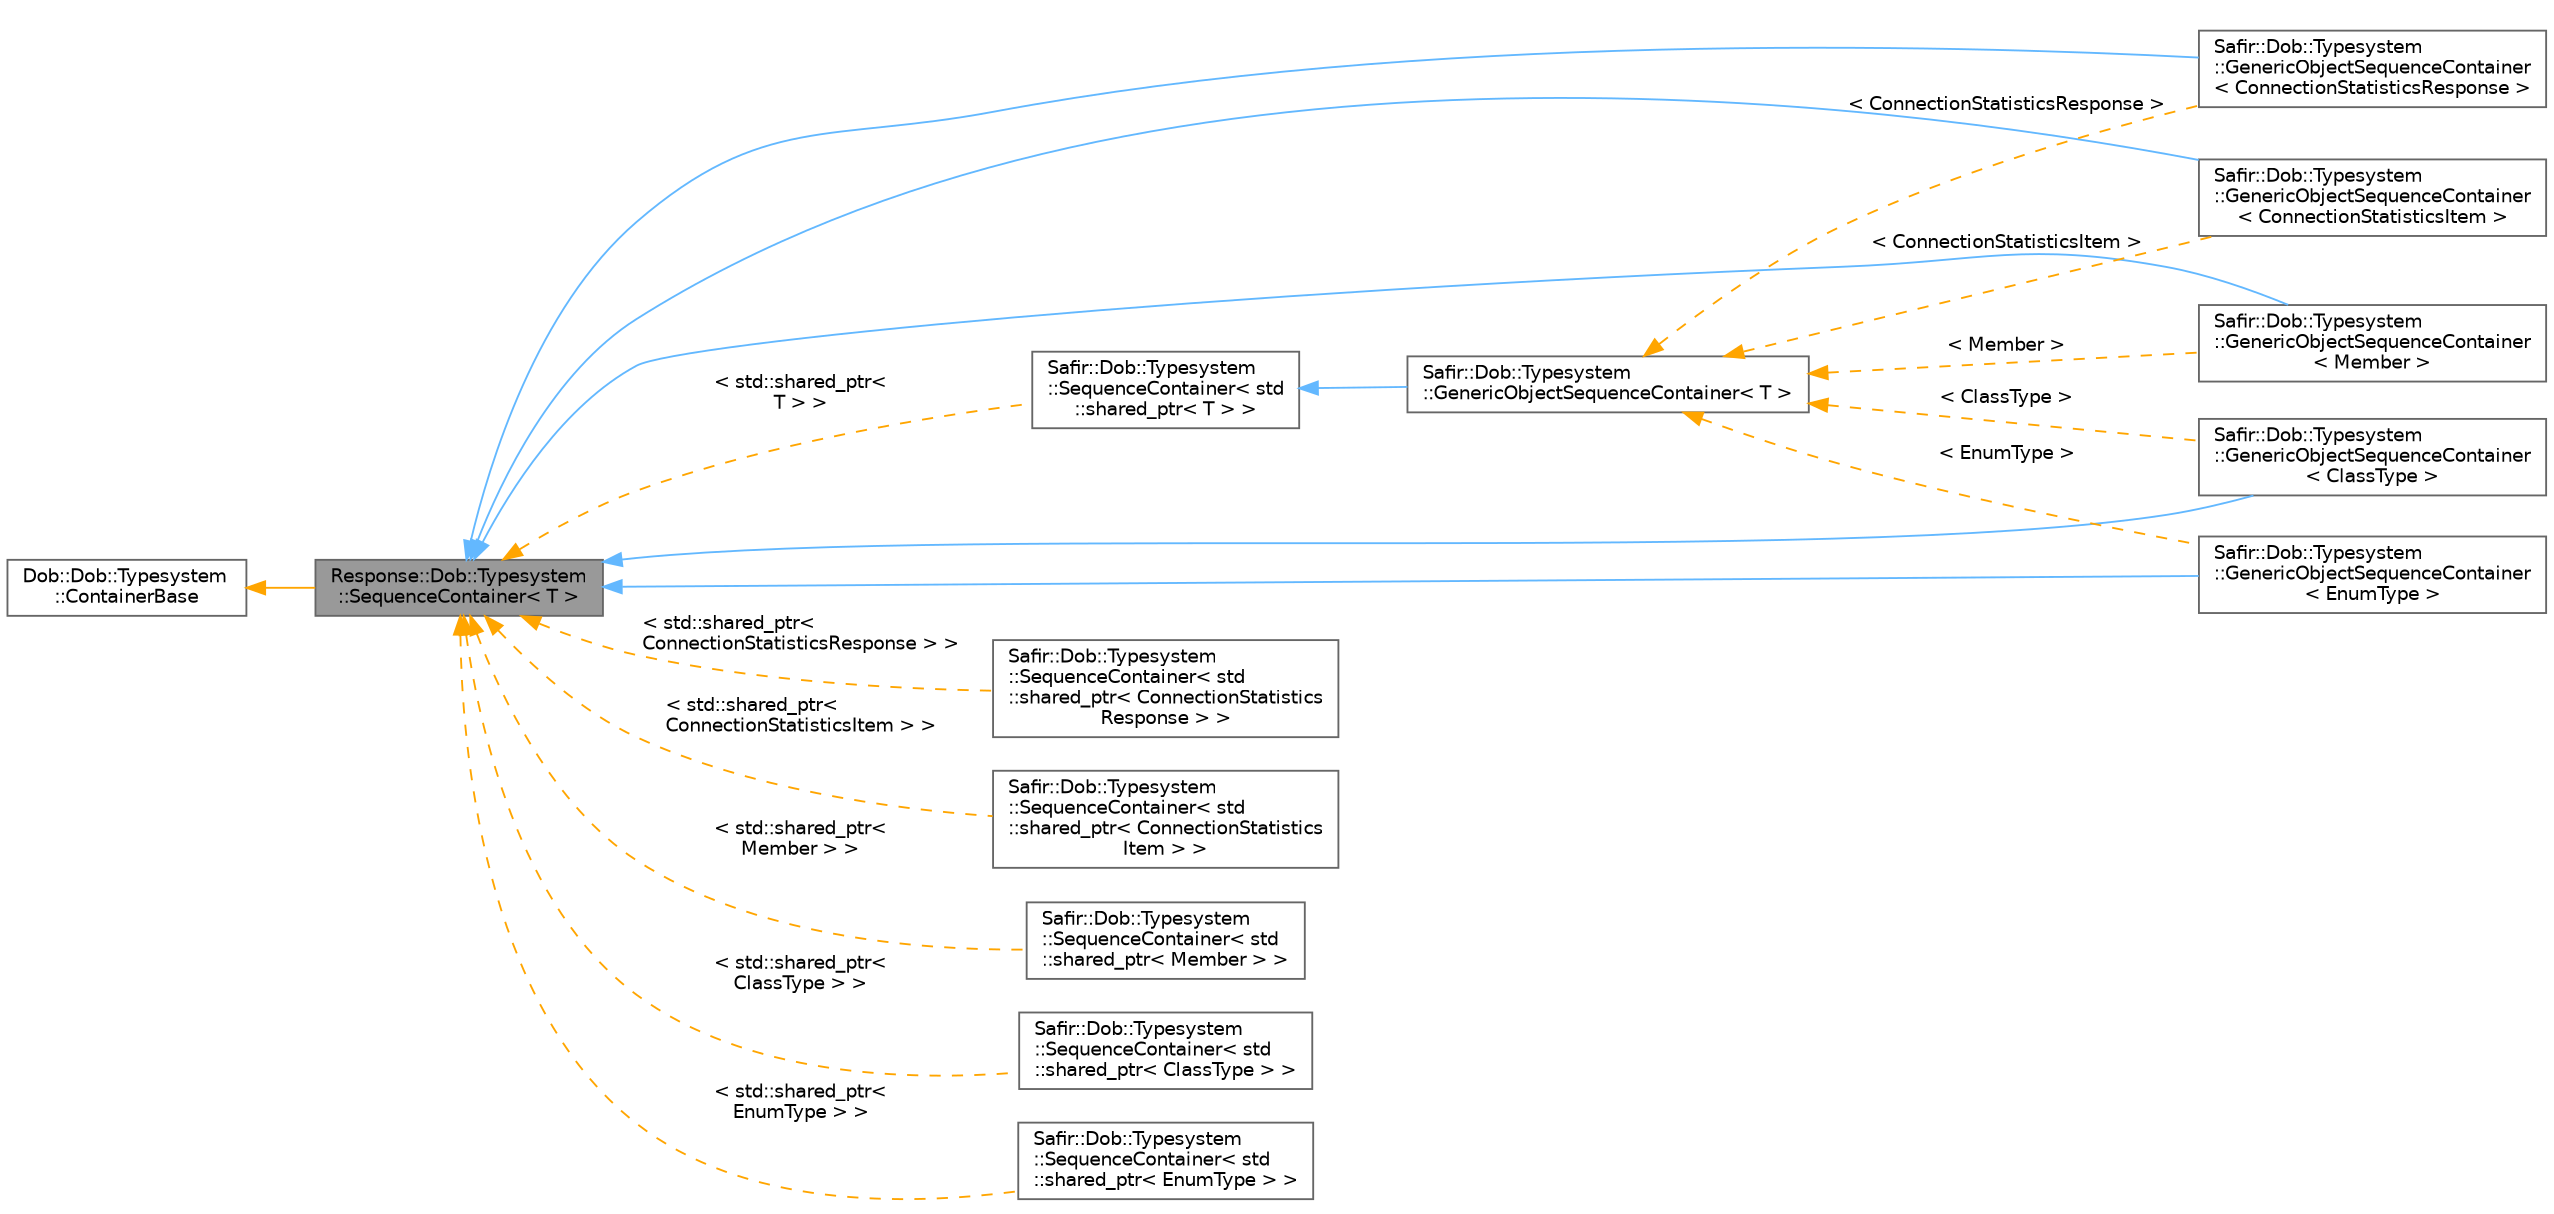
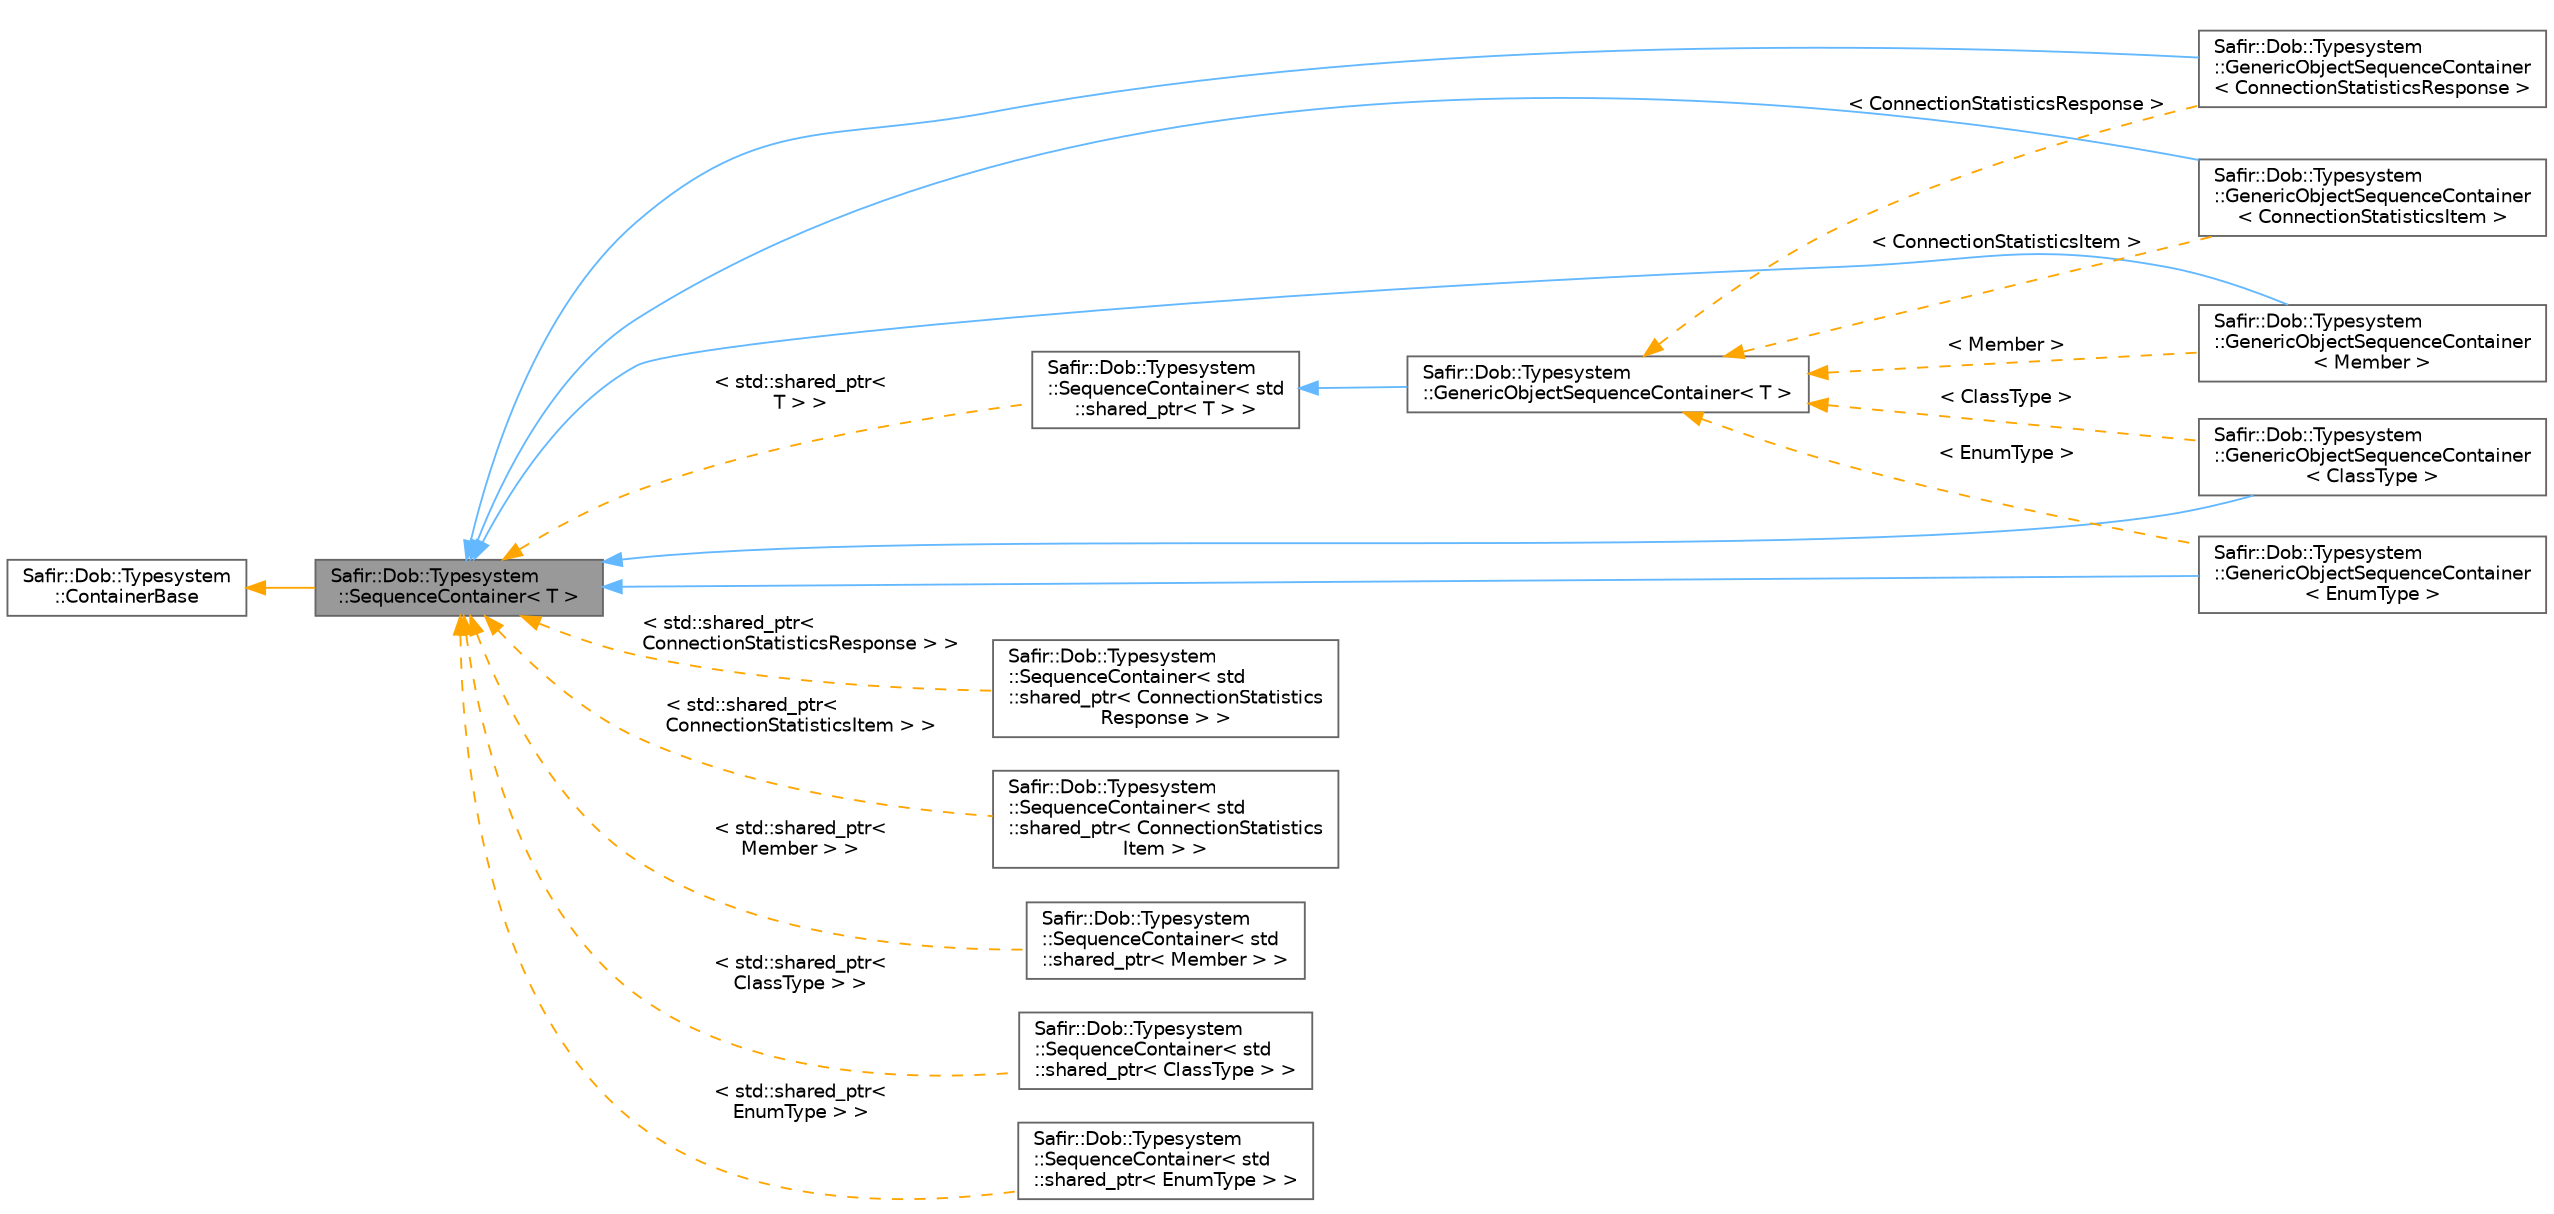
node "Dob::Dob::Typesystem ::ContainerBase": label "Dob::Dob::Typesystem ::ContainerBase" -> "Safir::Dob::Typesystem ::ContainerBase"
node "Response::Dob::Typesystem ::SequenceContainer< T >": label "Response::Dob::Typesystem ::SequenceContainer< T >" -> "Safir::Dob::Typesystem ::SequenceContainer< T >"
